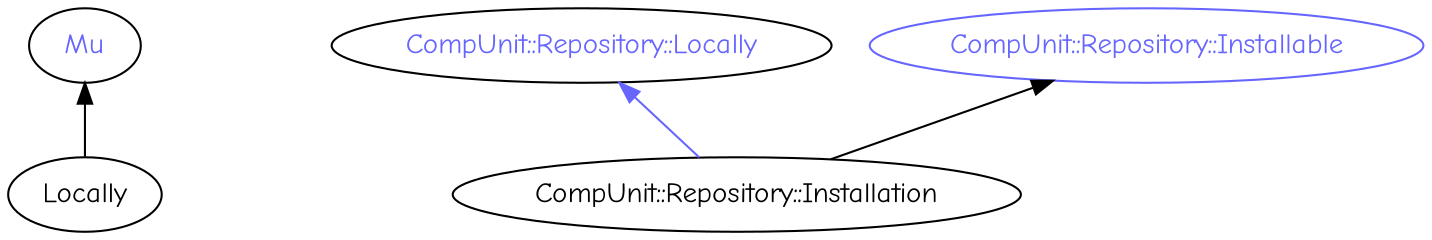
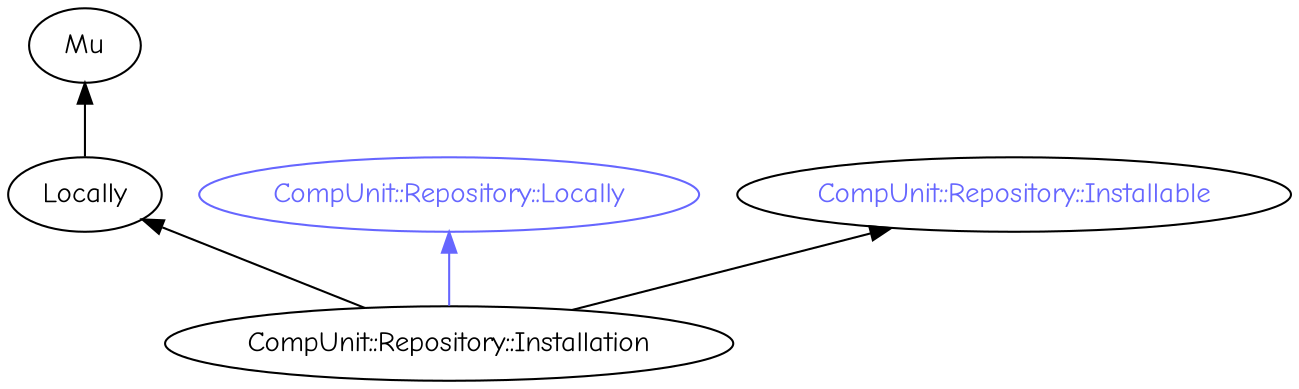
node "Mu": fontcolor #6666ff -> #000000
node "CompUnit::Repository::Locally": color #000000 -> #6666ff
node "CompUnit::Repository::Installable": color #6666ff -> #000000
edge "CompUnit::Repository::Installation" -> "Locally": added
